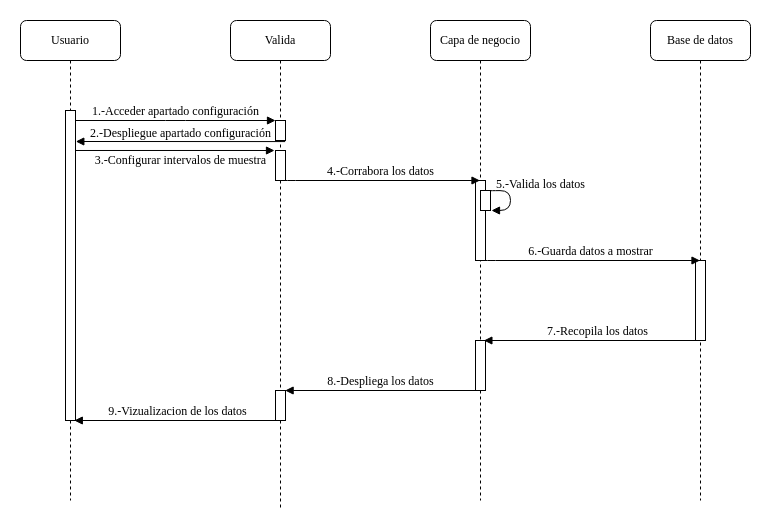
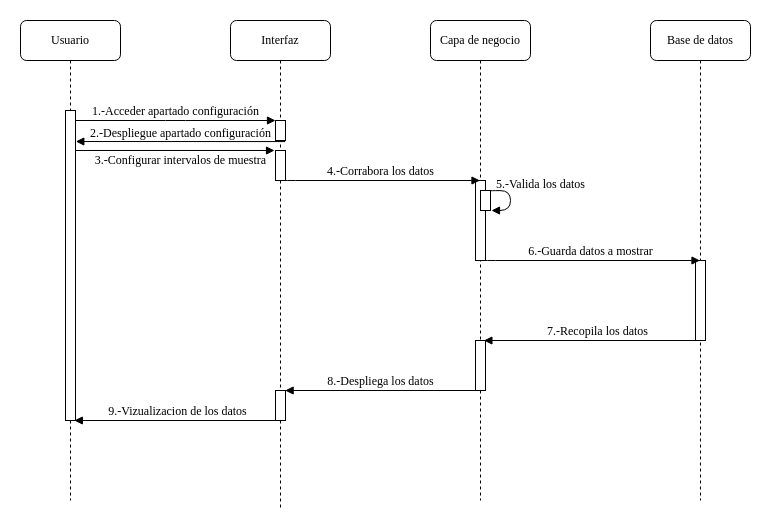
node "Valida": label "Valida" -> "Interfaz"
